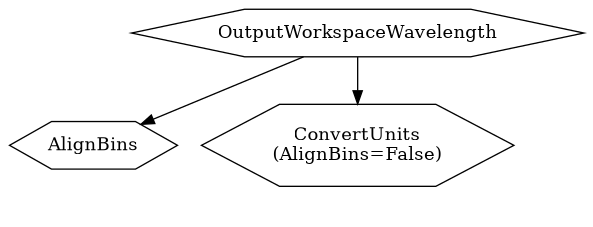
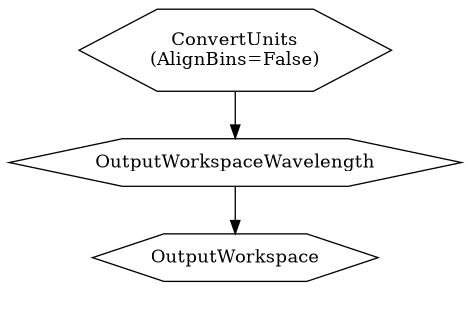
edge "OutputWorkspaceWavelength" -> "ConvertUnits (AlignBins=False)": reversed
node "AlignBins": label "AlignBins" -> "OutputWorkspace"
